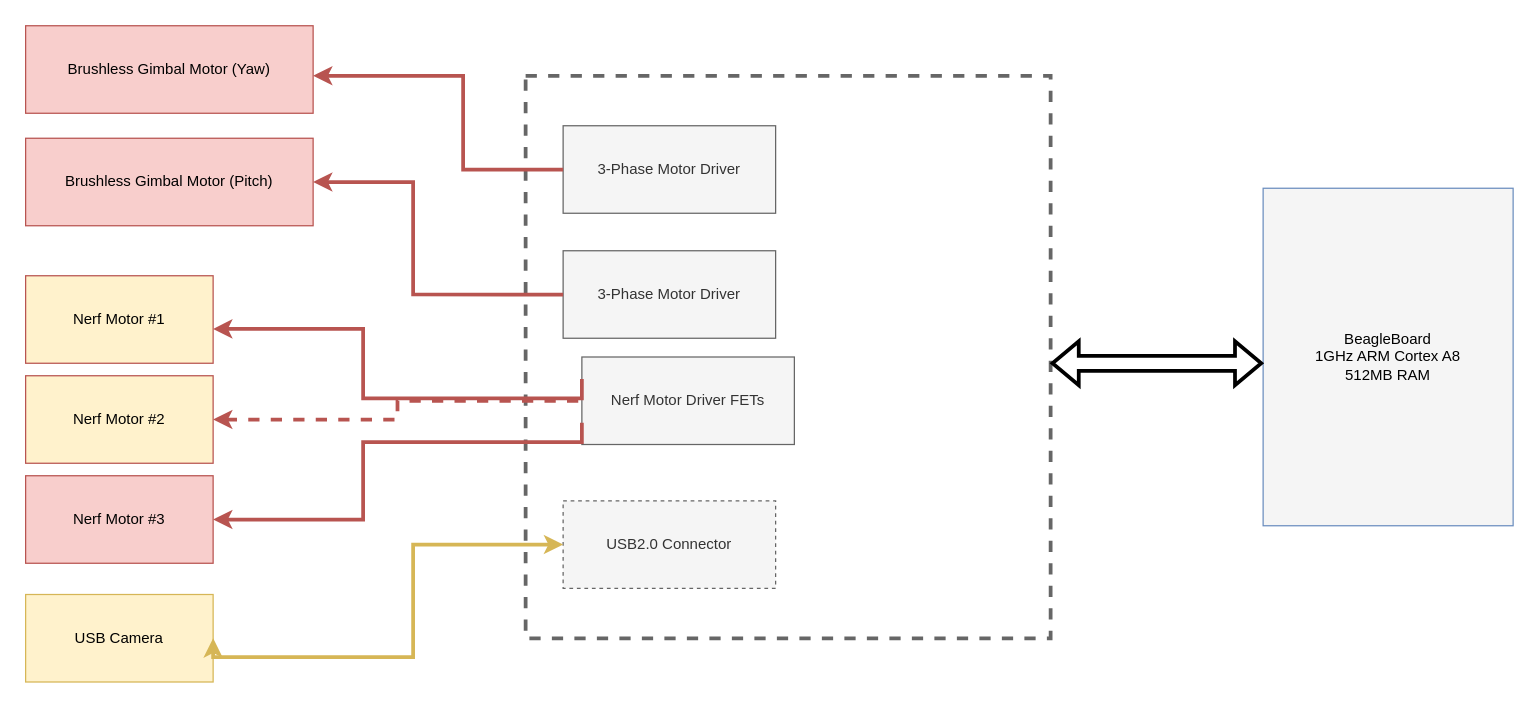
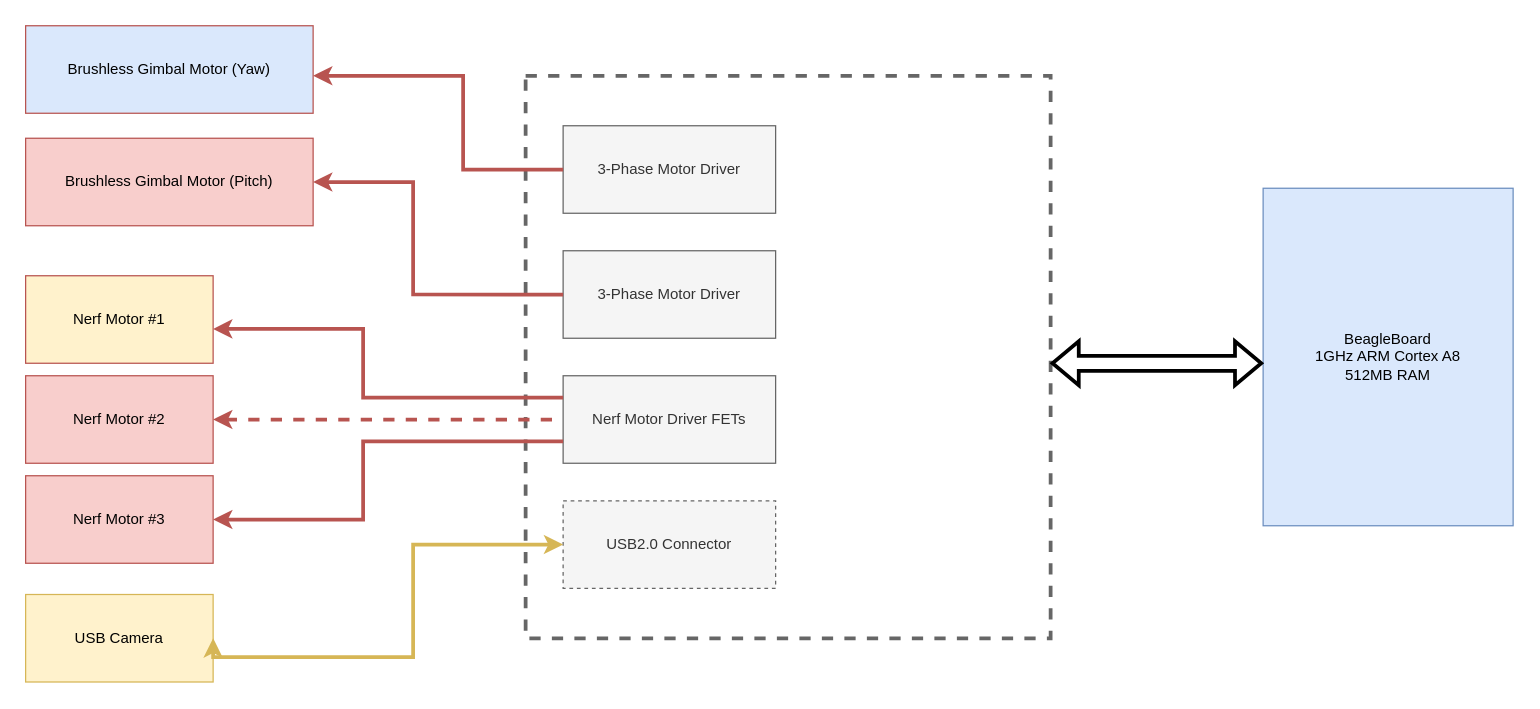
node "Brushless Gimbal Motor (Yaw)": fillcolor #f8cecc -> #dae8fc
node "BeagleBoard 1GHz ARM Cortex A8 512MB RAM": fillcolor #f5f5f5 -> #dae8fc
node "Nerf Motor Driver FETs": moved (688, 401) -> (669, 419)
node "Nerf Motor #2": fillcolor #fff2cc -> #f8cecc
